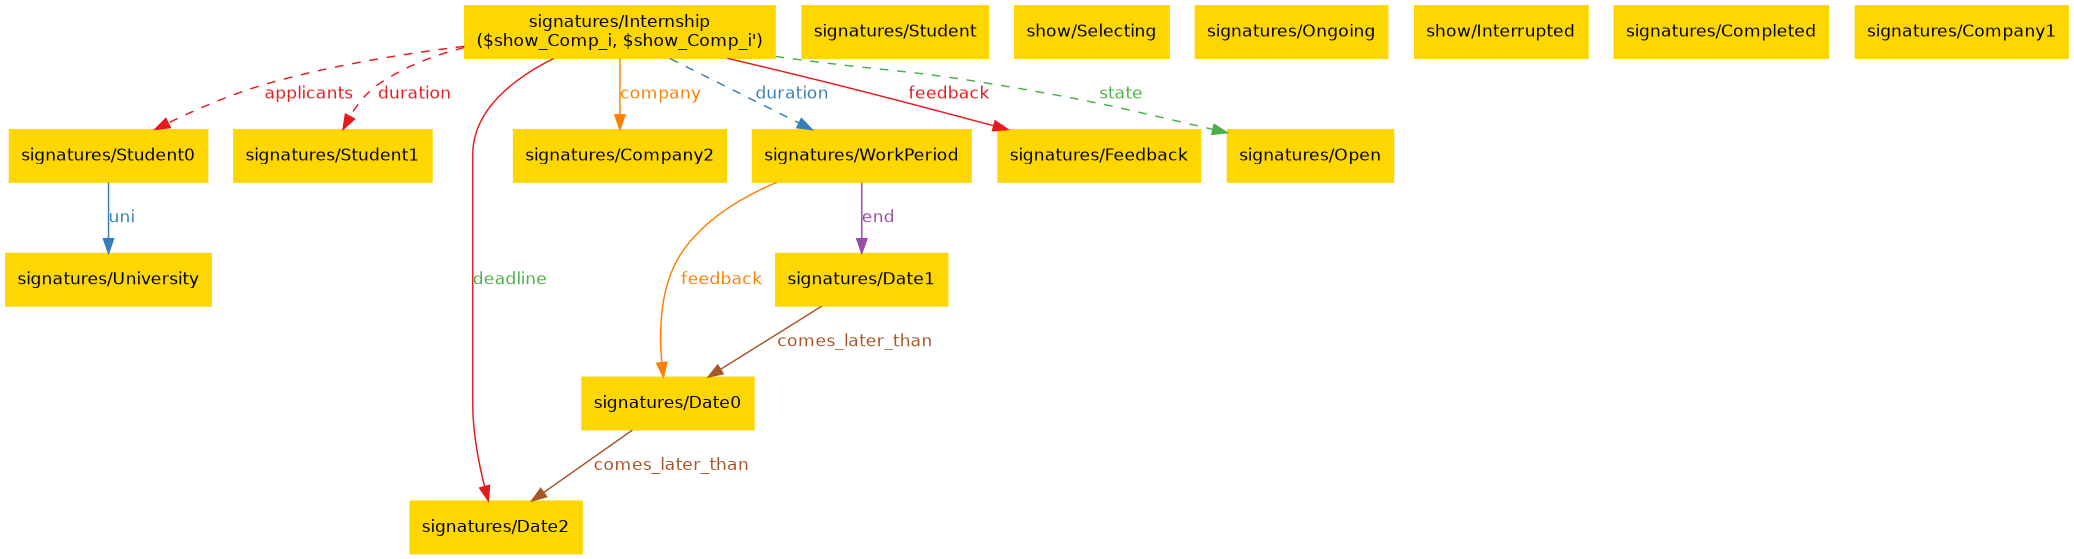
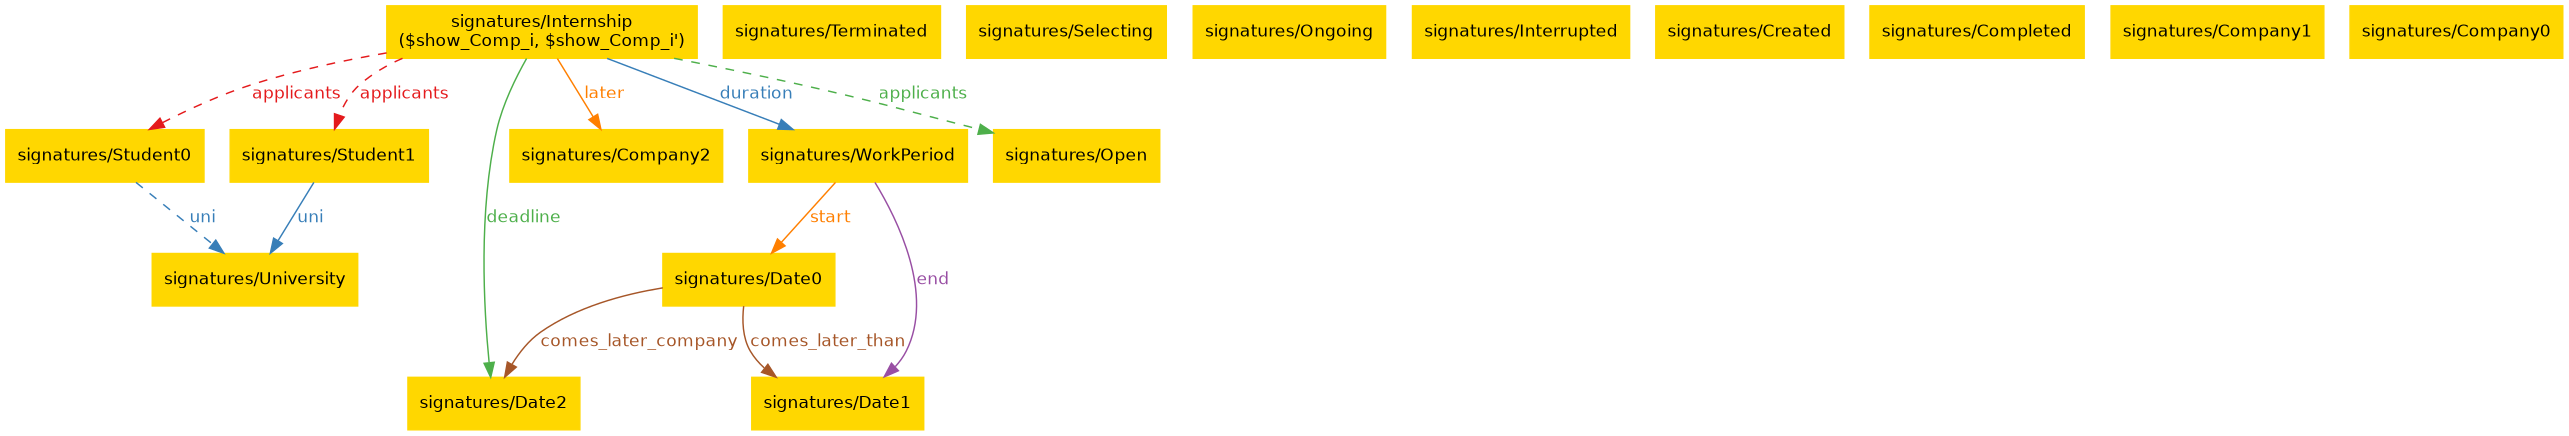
node "signatures/Student": label "signatures/Student" -> "signatures/Terminated"
node "show/Selecting": label "show/Selecting" -> "signatures/Selecting"
node "show/Interrupted": label "show/Interrupted" -> "signatures/Interrupted"
node "signatures/Created": added
node "signatures/Company0": added
edge "signatures/Internship ($show_Comp_i, $show_Comp_i')" -> "signatures/WorkPeriod": style dashed -> solid
edge "signatures/Internship ($show_Comp_i, $show_Comp_i')" -> "signatures/Student1": label "duration" -> "applicants"
edge "signatures/Internship ($show_Comp_i, $show_Comp_i')" -> "signatures/Company2": label "company" -> "later"
edge "signatures/Internship ($show_Comp_i, $show_Comp_i')" -> "signatures/Open": label "state" -> "applicants"
node "signatures/Feedback": removed
edge "signatures/Student0" -> "signatures/University": style solid -> dashed
edge "signatures/Student1" -> "signatures/University": added, label "uni"
edge "signatures/Internship ($show_Comp_i, $show_Comp_i')" -> "signatures/Date2": color #e41a1c -> #4daf4a
edge "signatures/WorkPeriod" -> "signatures/Date0": label "feedback" -> "start"
edge "signatures/Date1" -> "signatures/Date0": reversed
edge "signatures/Date0" -> "signatures/Date2": label "comes_later_than" -> "comes_later_company"
